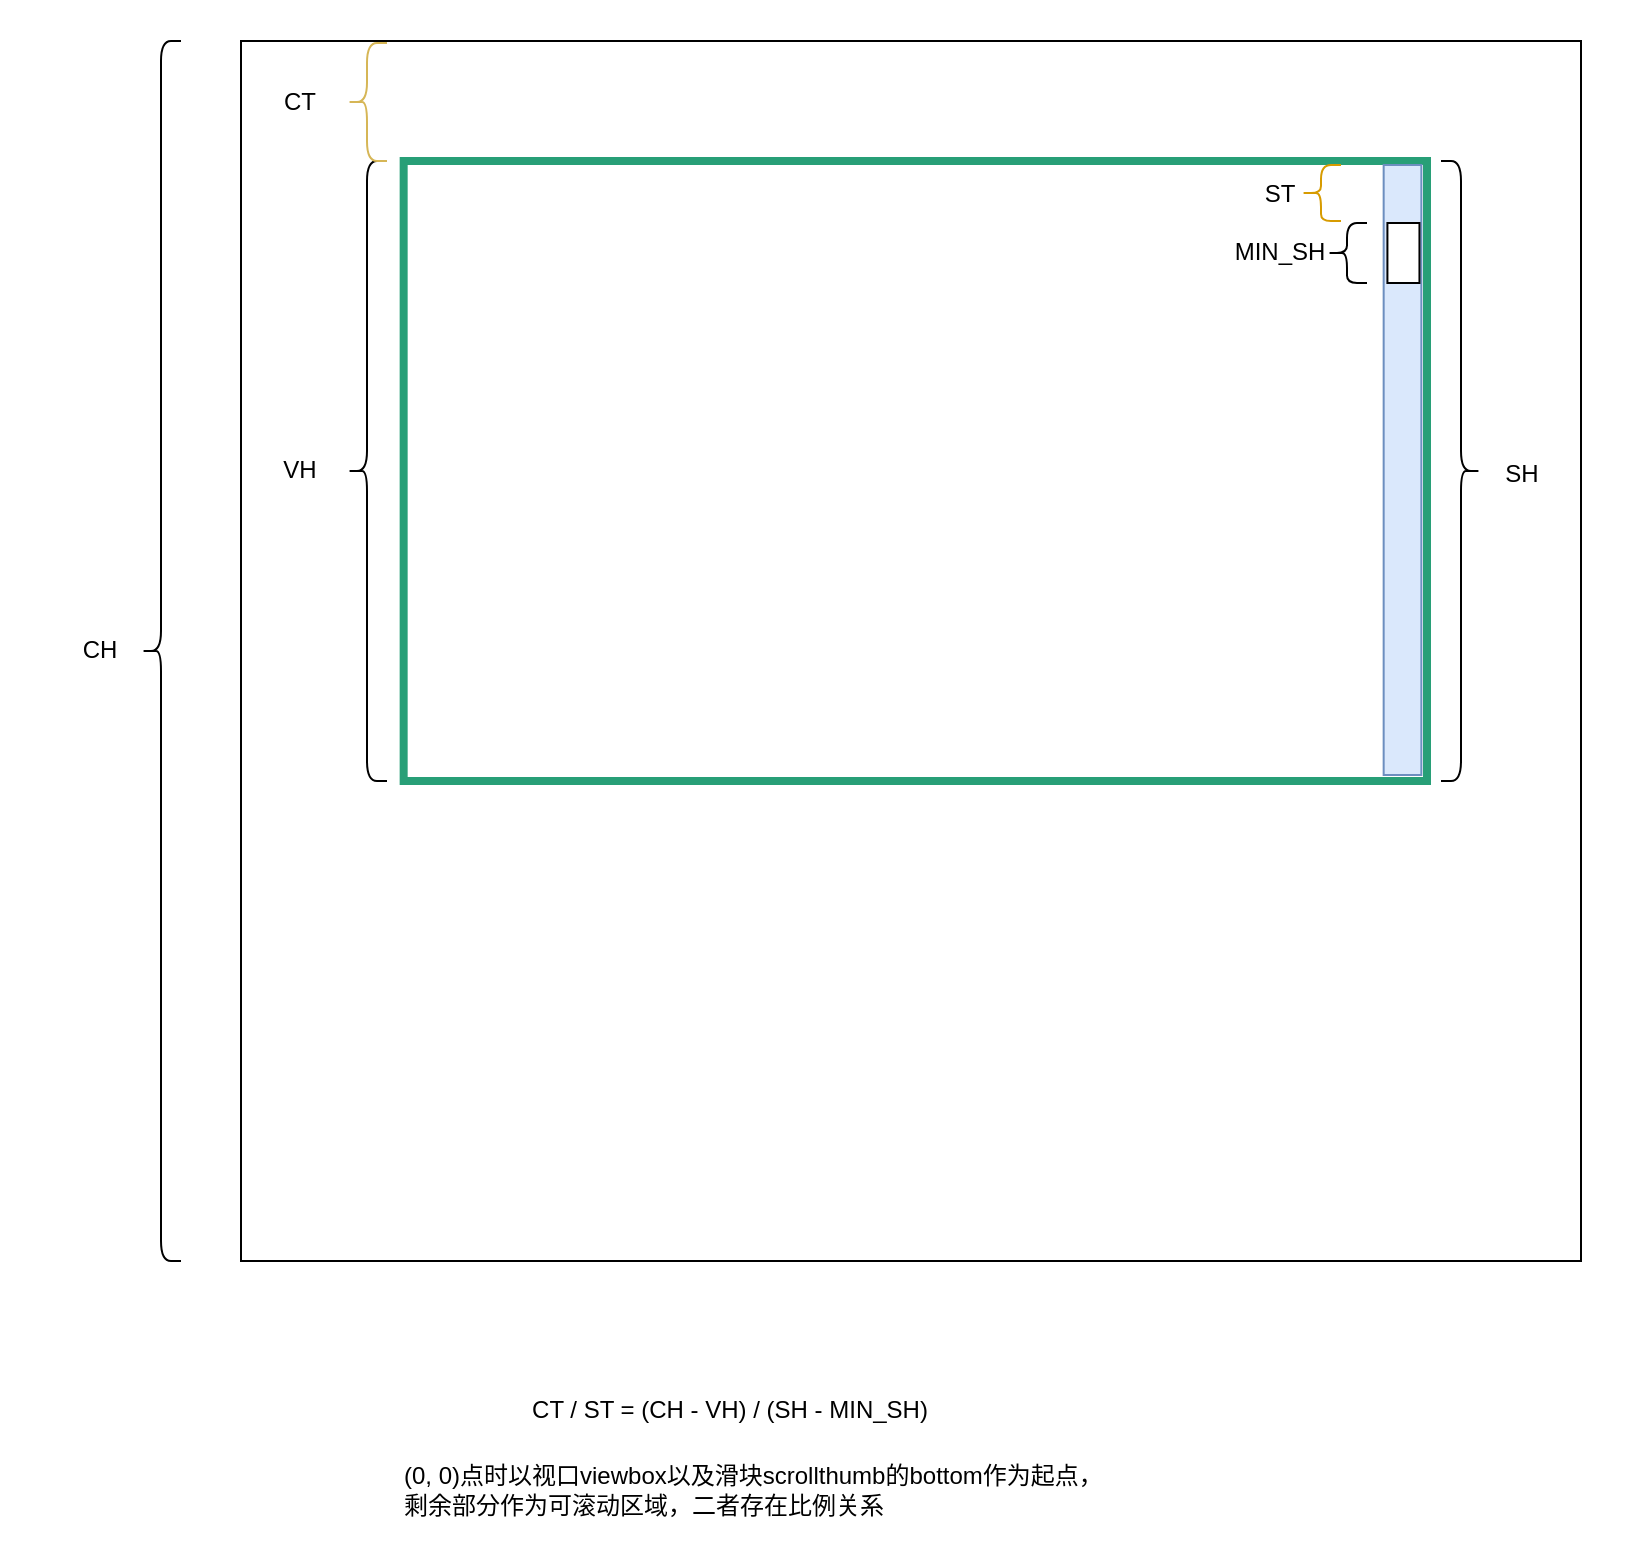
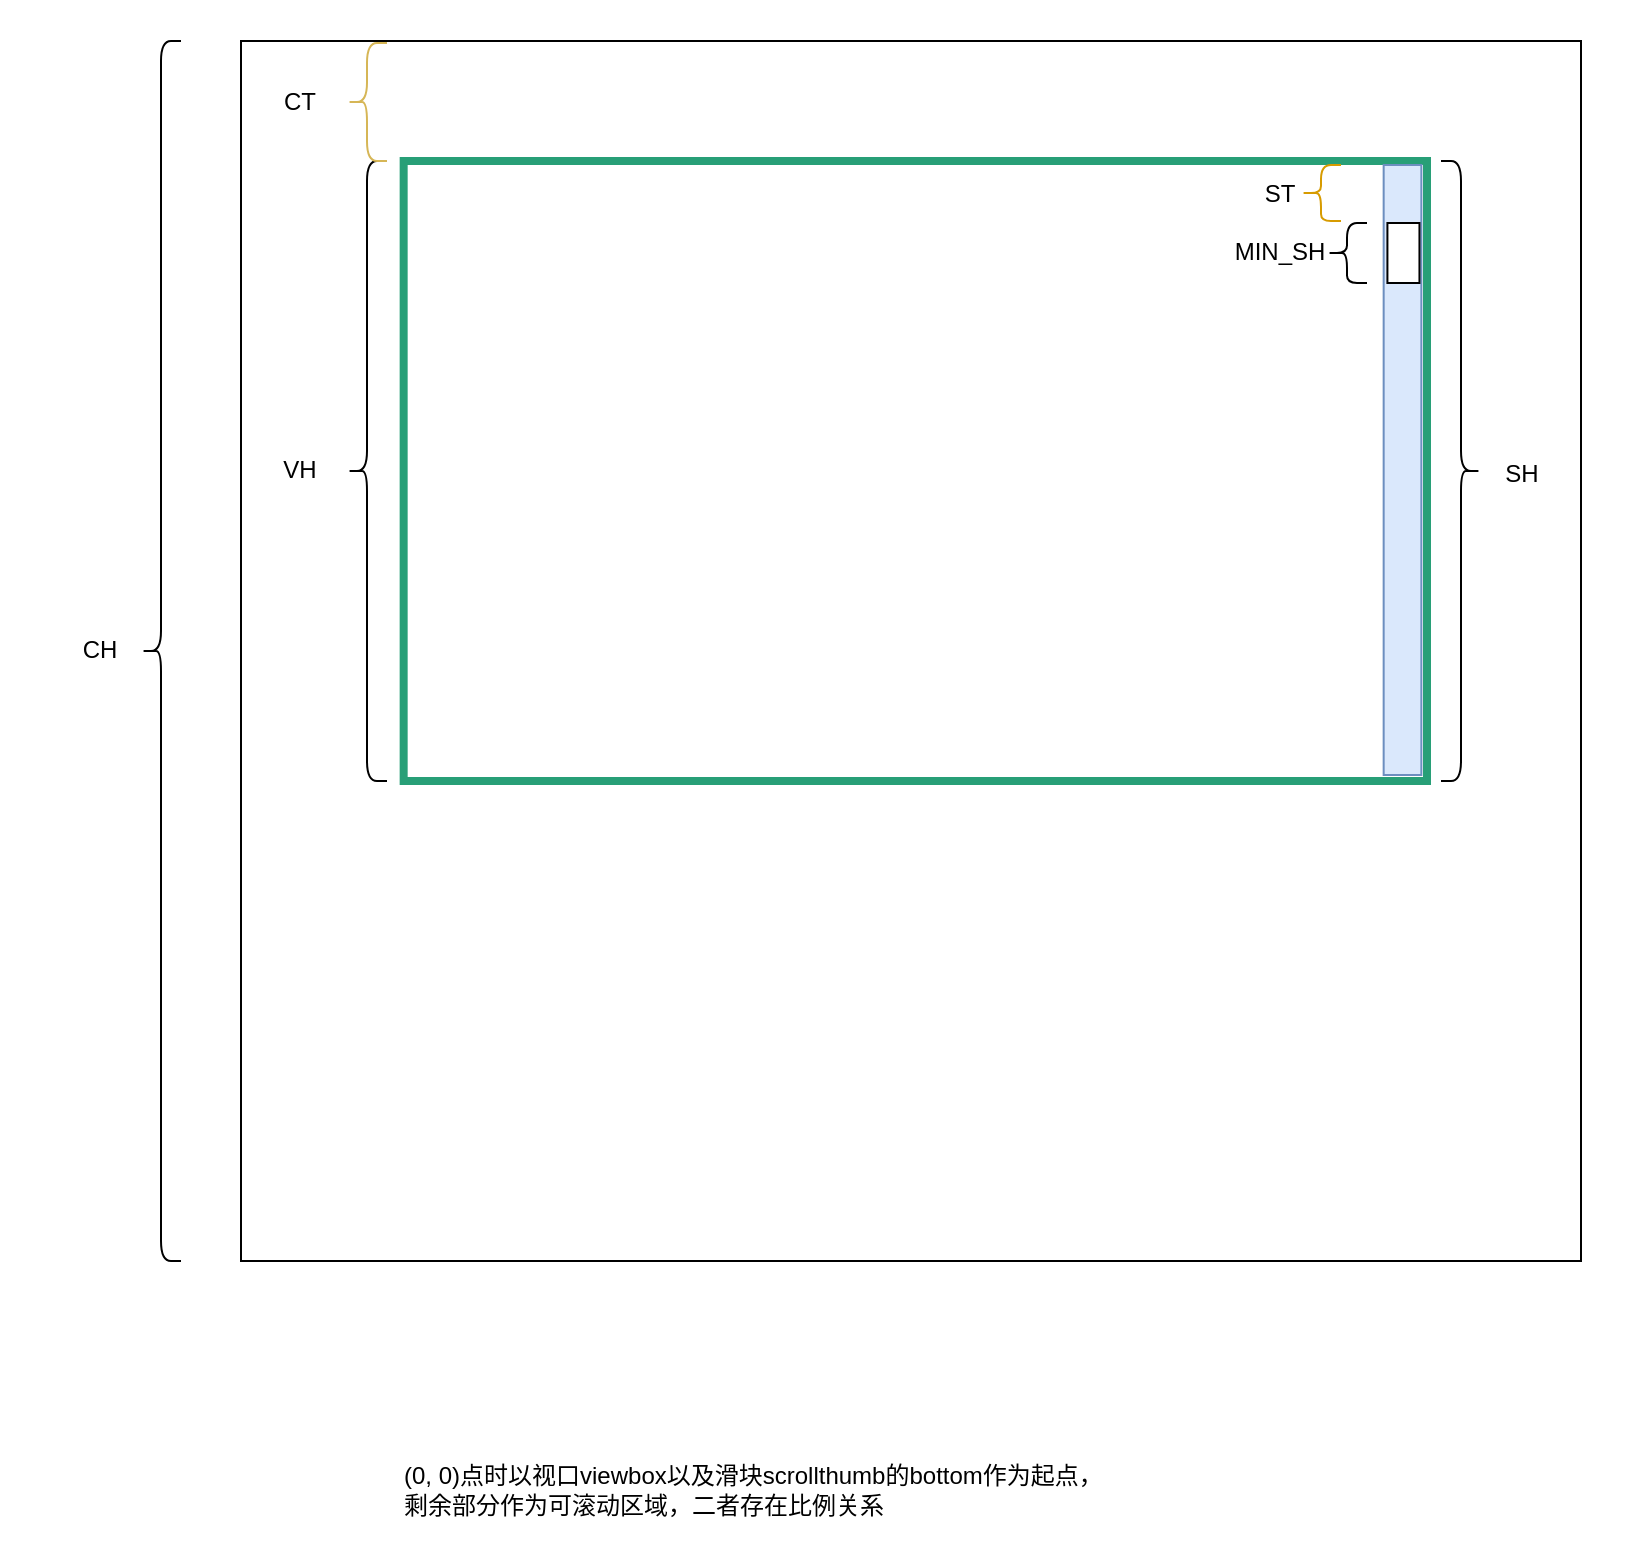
node "CT / ST = (CH - VH) / (SH - MIN_SH)": removed
